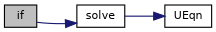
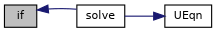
edge "if" -> "solve": reversed
